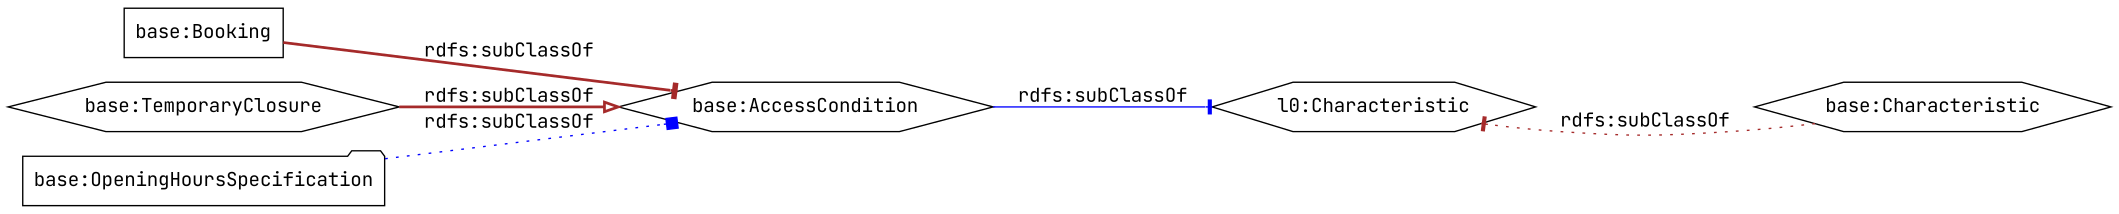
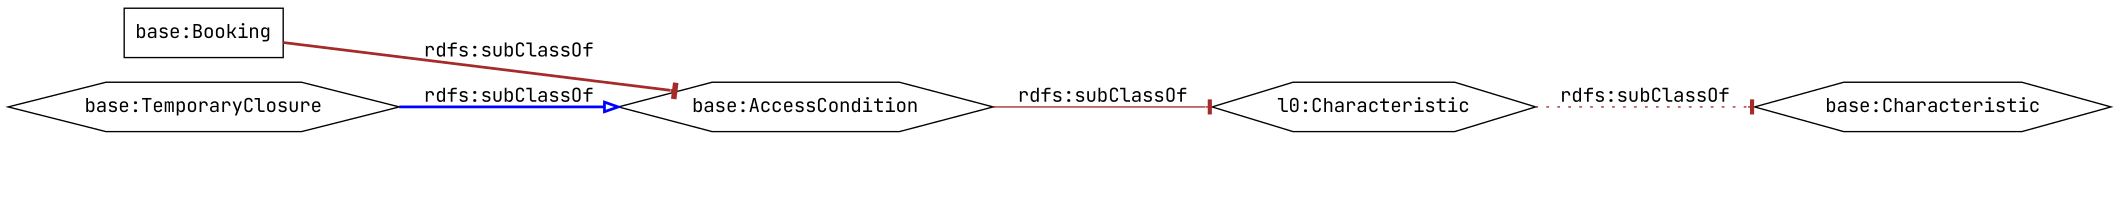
edge "base:TemporaryClosure" -> "base:AccessCondition": color brown -> blue
edge "base:AccessCondition" -> "l0:Characteristic": color blue -> brown
edge "base:Characteristic" -> "l0:Characteristic": reversed
node "base:OpeningHoursSpecification": removed
